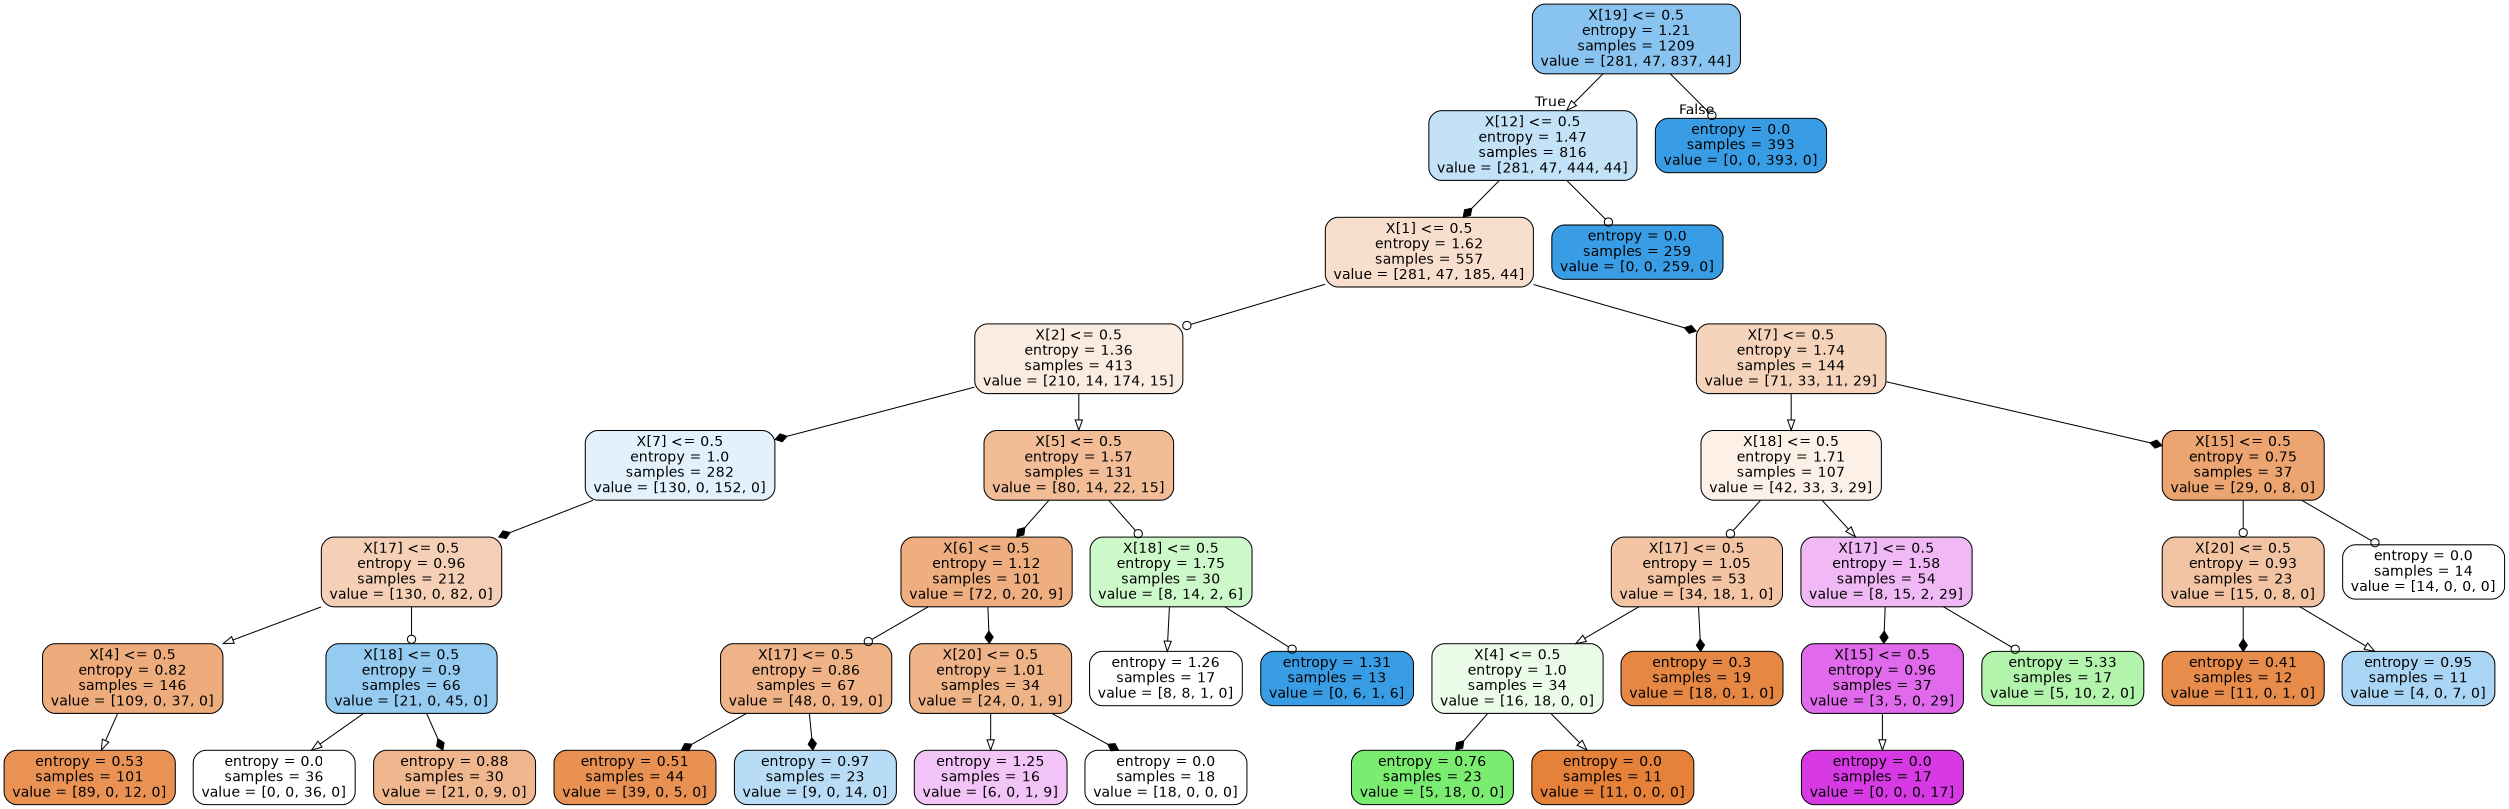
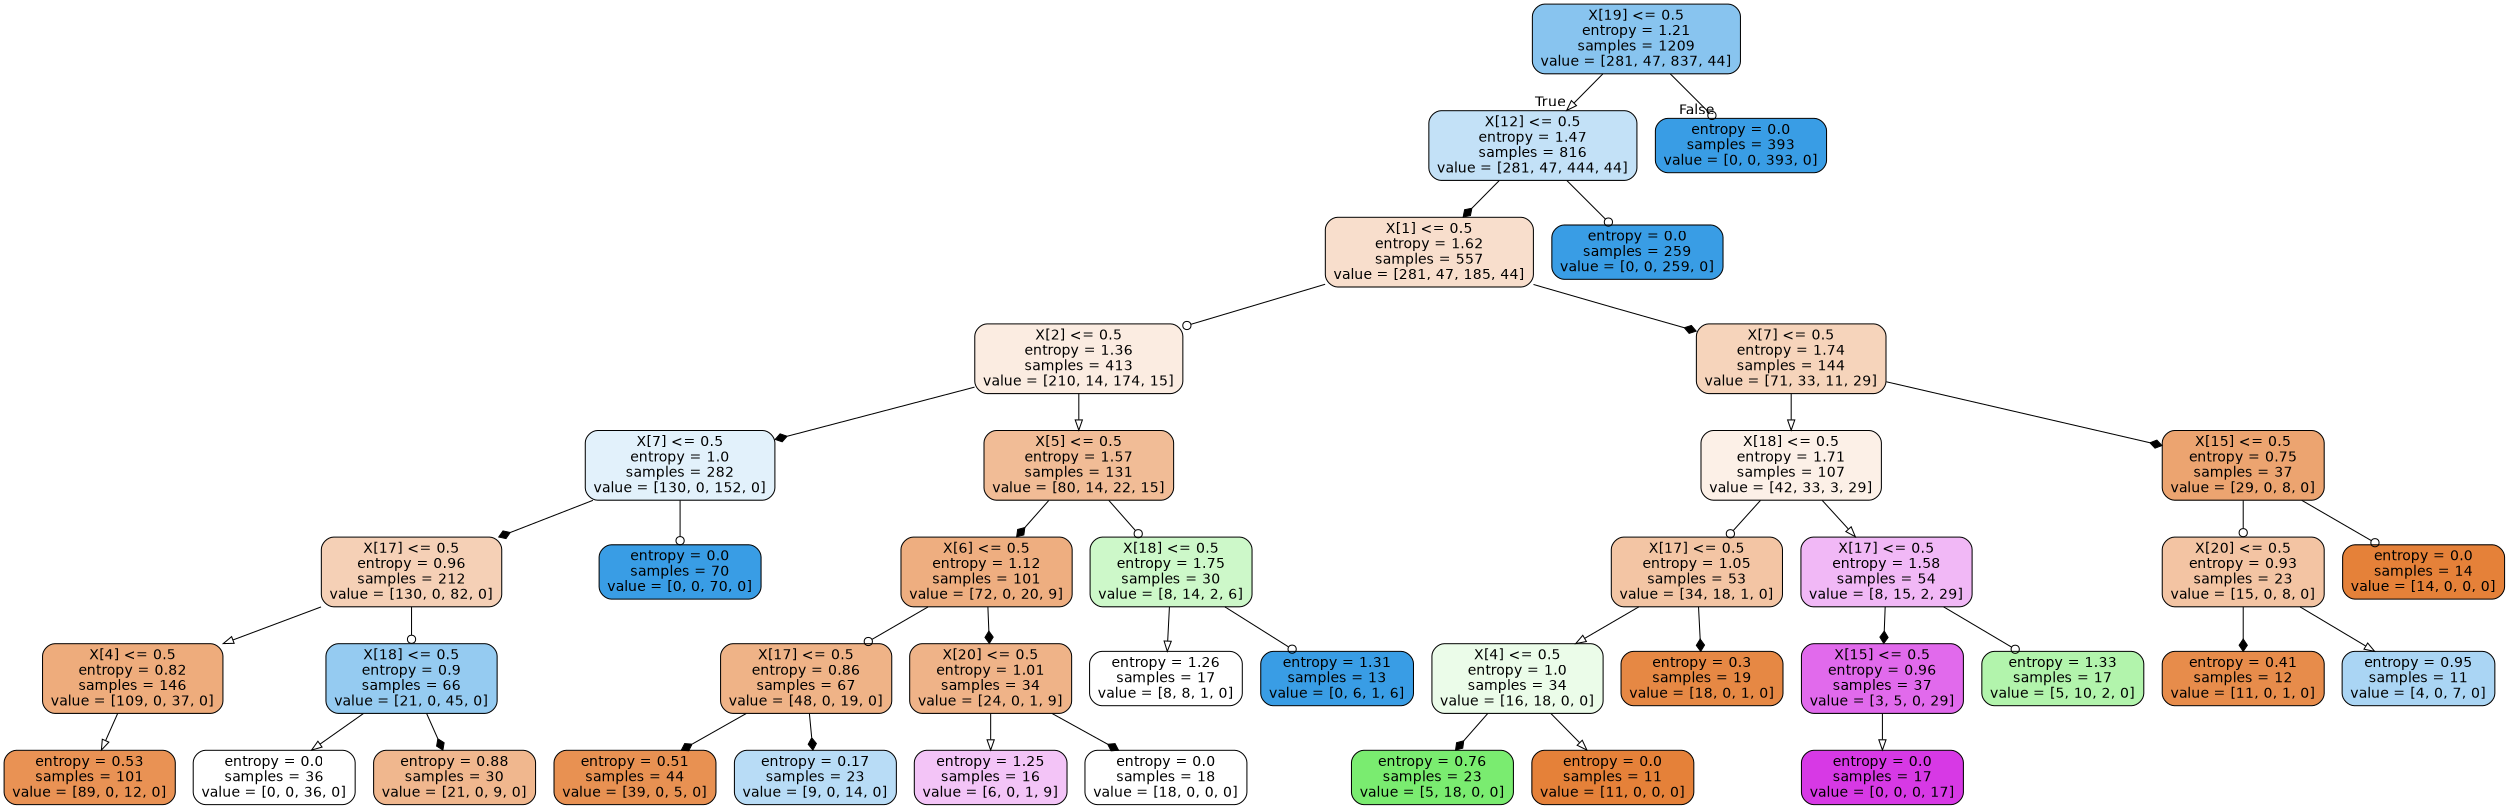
node "entropy = 0.0 samples = 70 value = [0, 0, 70, 0]": added
node "entropy = 0.0 samples = 14 value = [14, 0, 0, 0]": fillcolor #ffffff -> #e58139
node "entropy = 5.33 samples = 17 value = [5, 10, 2, 0]": label "entropy = 5.33 samples = 17 value = [5, 10, 2, 0]" -> "entropy = 1.33 samples = 17 value = [5, 10, 2, 0]"
node "entropy = 0.97 samples = 23 value = [9, 0, 14, 0]": label "entropy = 0.97 samples = 23 value = [9, 0, 14, 0]" -> "entropy = 0.17 samples = 23 value = [9, 0, 14, 0]"
